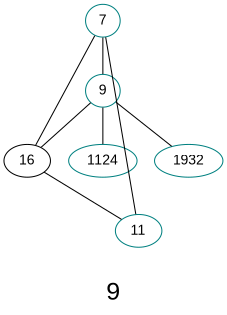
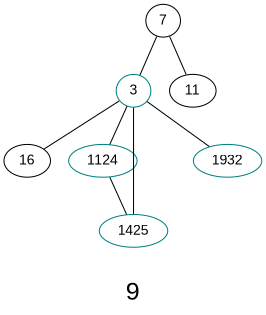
node "7": color teal -> black
edge "7" -- "16": removed
node "9": label "9" -> "3"
edge "16" -- "11": removed
node "1425": added
node "11": color teal -> black
